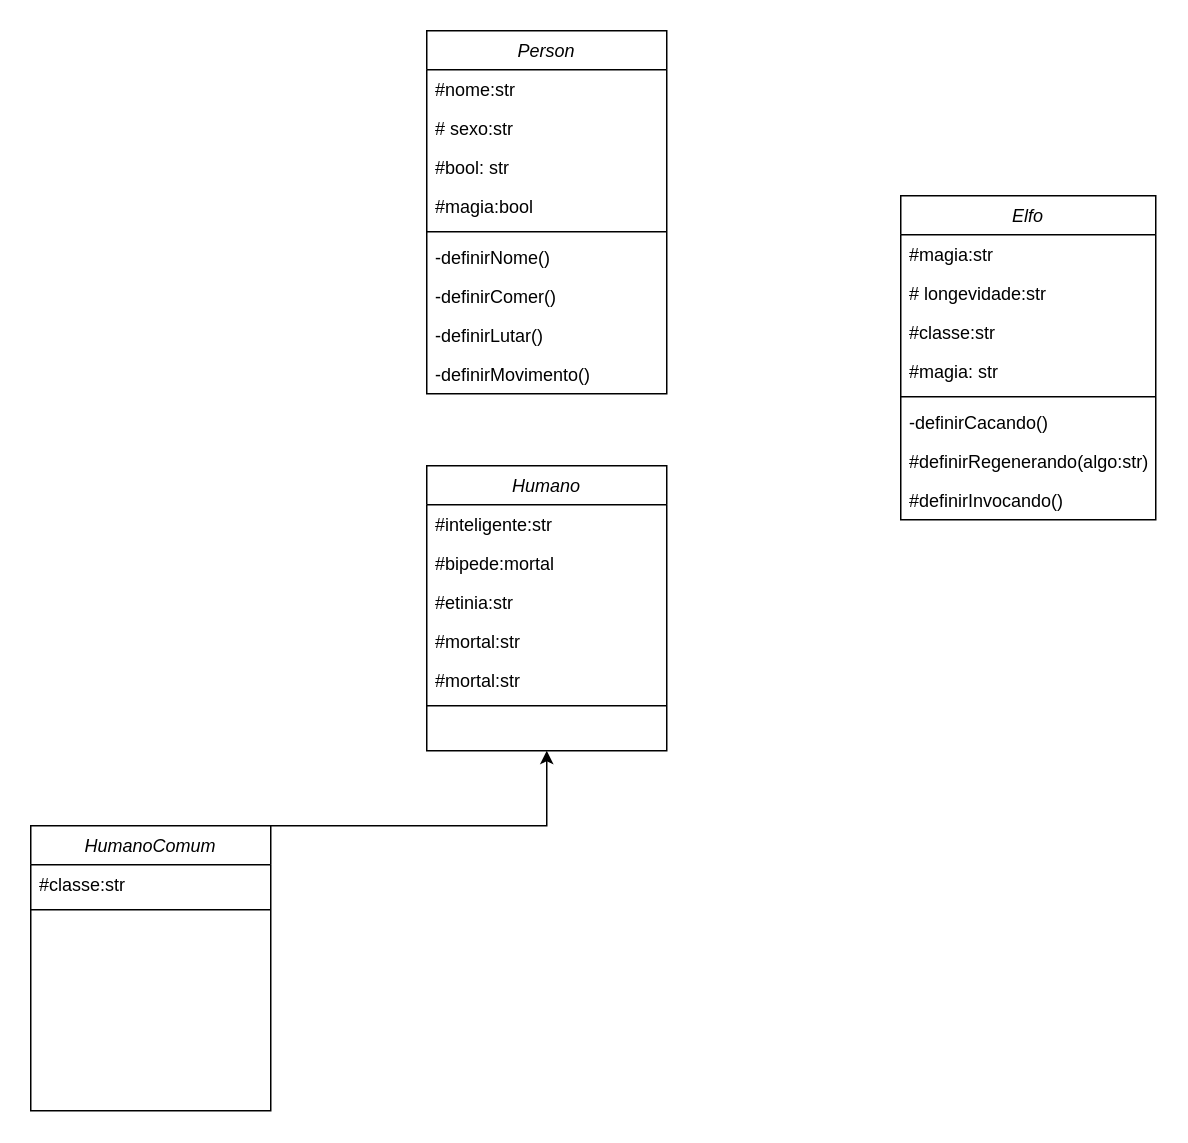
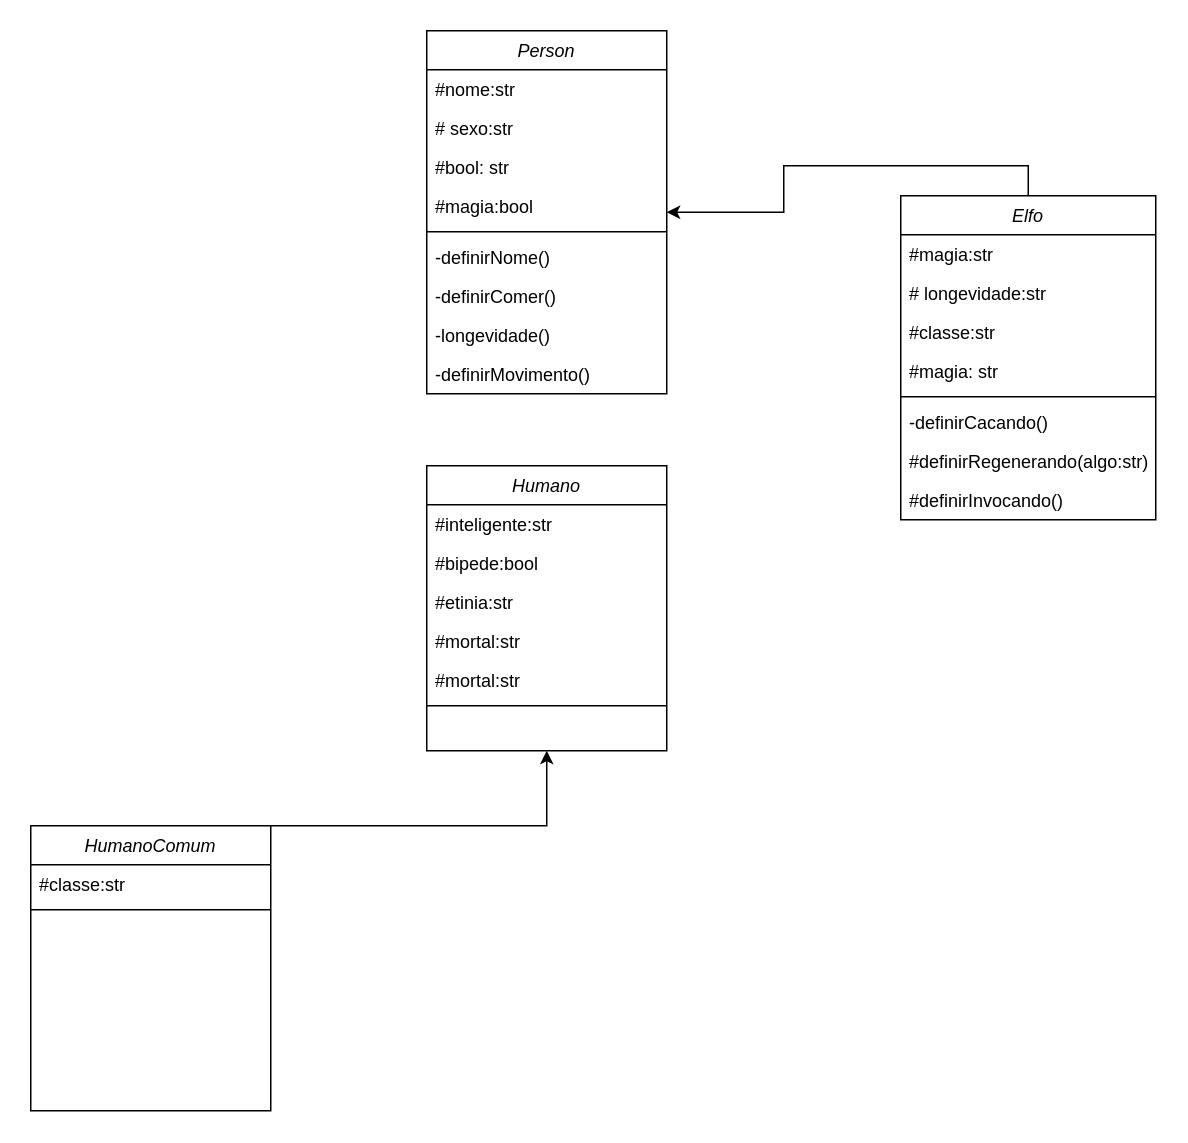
edge "Elfo" -> "Person": added
node "-definirLutar()": label "-definirLutar()" -> "-longevidade()"
node "#bipede:mortal": label "#bipede:mortal" -> "#bipede:bool"
